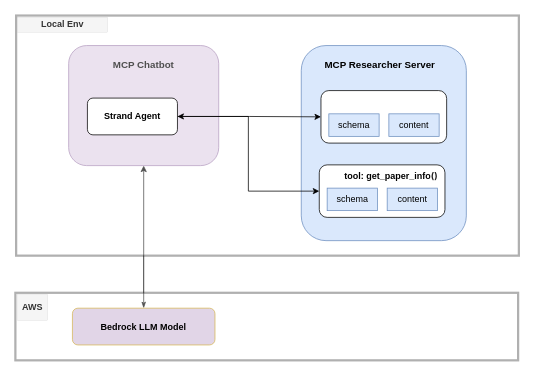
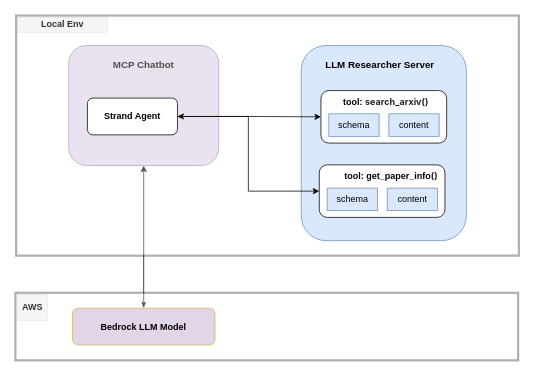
node "MCP Researcher Server": label "MCP Researcher Server" -> "LLM Researcher Server"
node "tool: search_arxiv()": added
